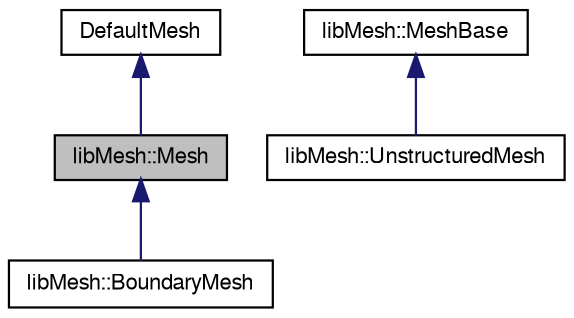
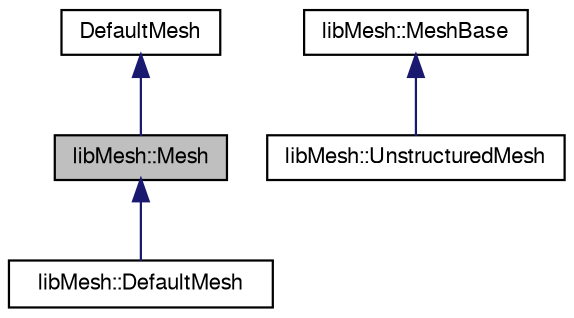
node "libMesh::BoundaryMesh": label "libMesh::BoundaryMesh" -> "libMesh::DefaultMesh"
